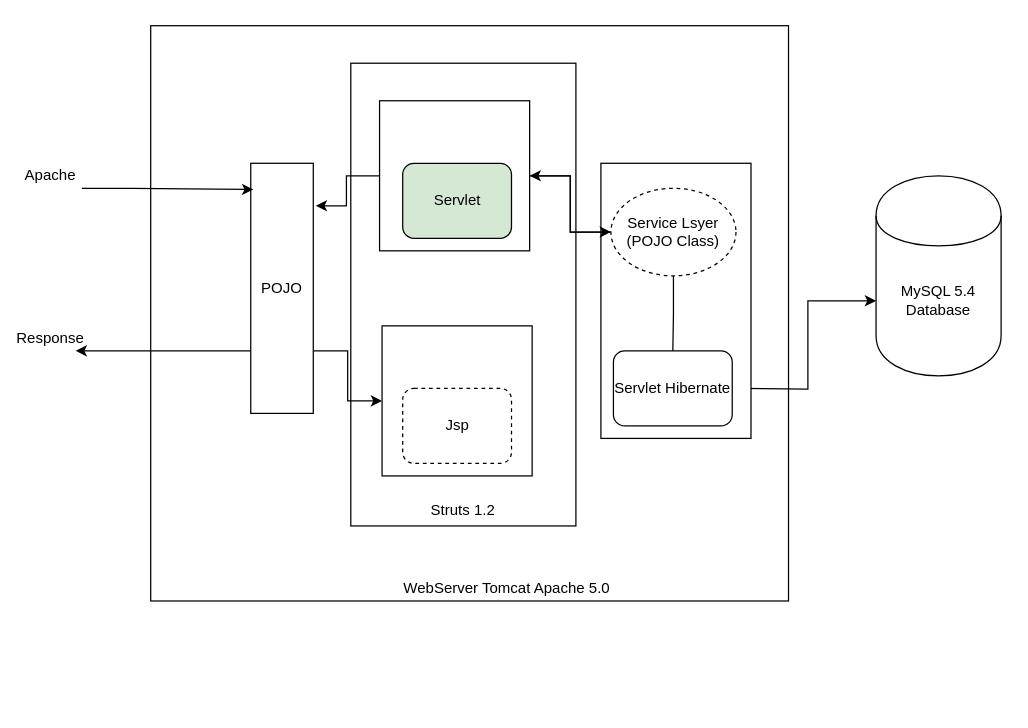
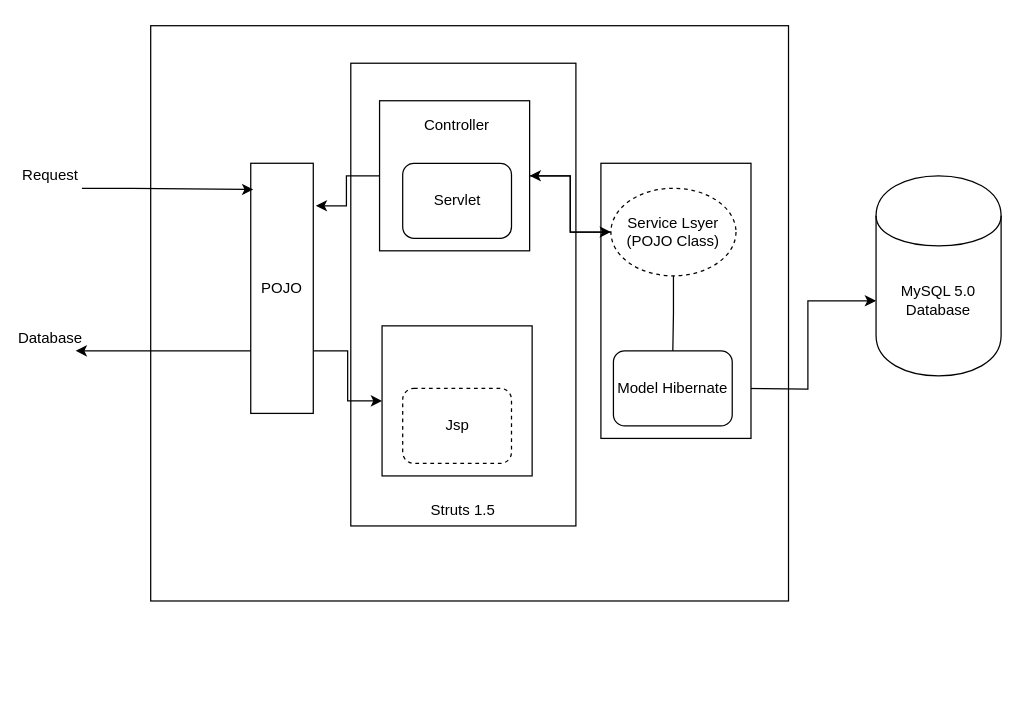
node "Controller": added
node "Apache": label "Apache" -> "Request"
node "Servlet": fillcolor #d5e8d4 -> #ffffff
node "Struts 1.2": label "Struts 1.2" -> "Struts 1.5"
node "MySQL 5.4 Database": label "MySQL 5.4 Database" -> "MySQL 5.0 Database"
node "Response": label "Response" -> "Database"
node "Servlet Hibernate": label "Servlet Hibernate" -> "Model Hibernate"
node "WebServer Tomcat Apache 5.0": removed
